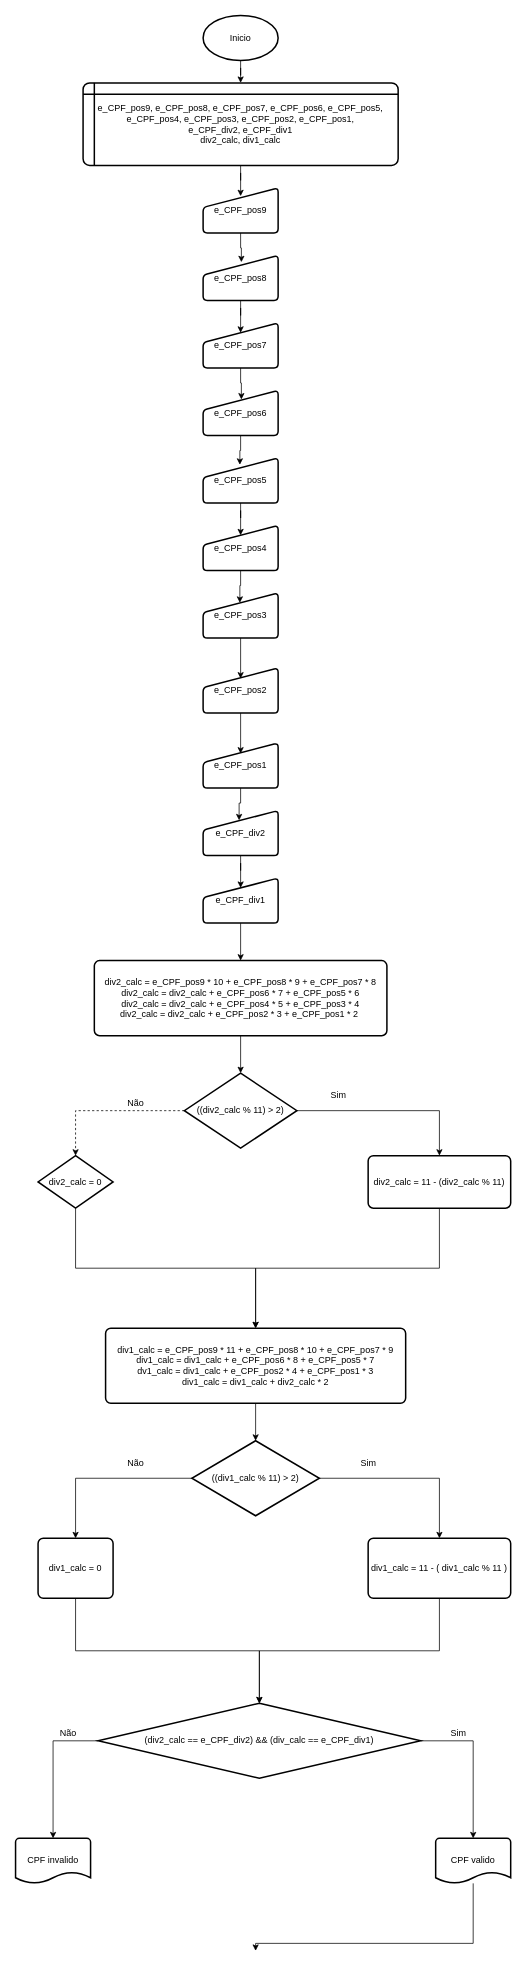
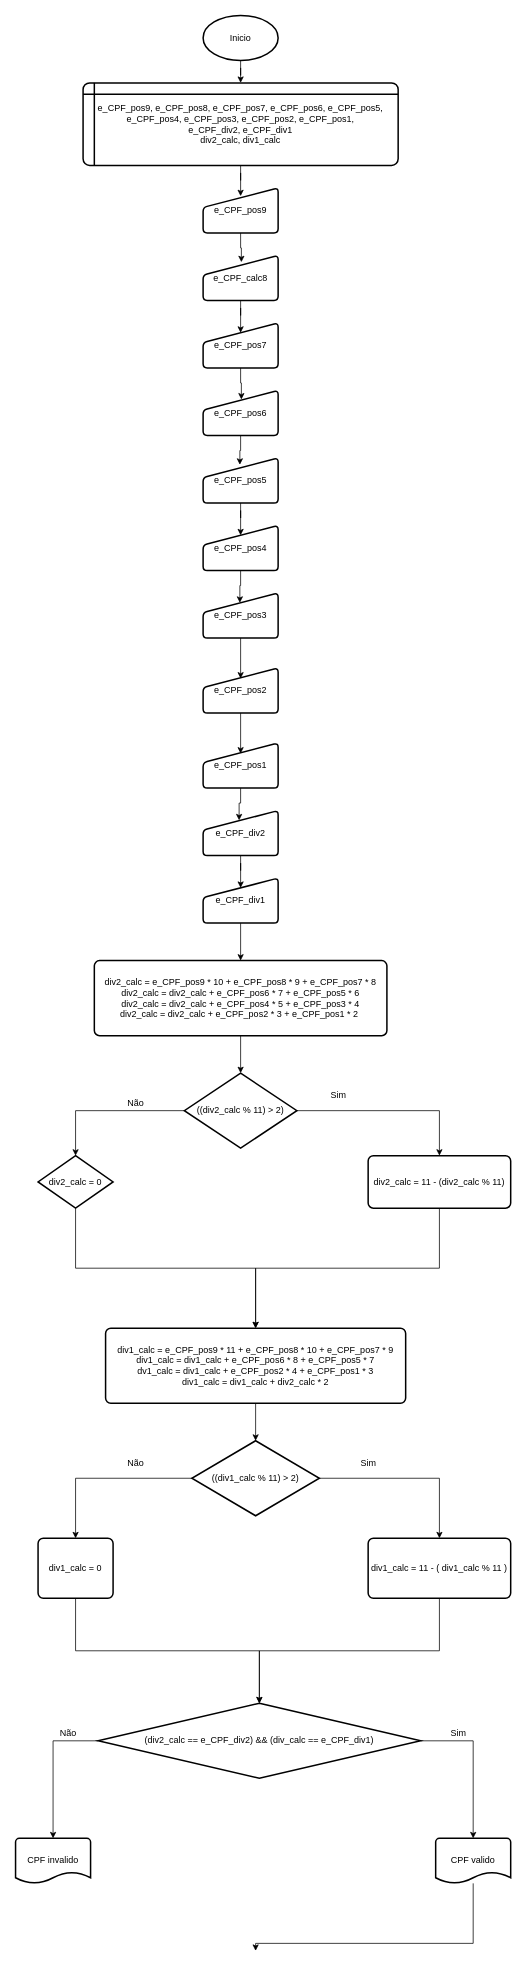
node "e_CPF_pos8": label "e_CPF_pos8" -> "e_CPF_calc8"
edge "((div2_calc % 11) > 2)" -> "div2_calc = 0": style dashed -> solid
